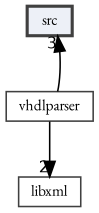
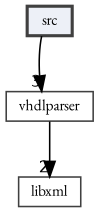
edge "vhdlparser" -> "src": reversed
